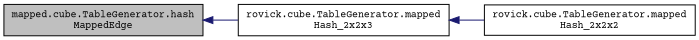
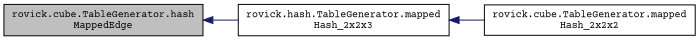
node "mapped.cube.TableGenerator.hash MappedEdge": label "mapped.cube.TableGenerator.hash MappedEdge" -> "rovick.cube.TableGenerator.hash MappedEdge"
node "rovick.cube.TableGenerator.mapped Hash_2x2x3": label "rovick.cube.TableGenerator.mapped Hash_2x2x3" -> "rovick.hash.TableGenerator.mapped Hash_2x2x3"
